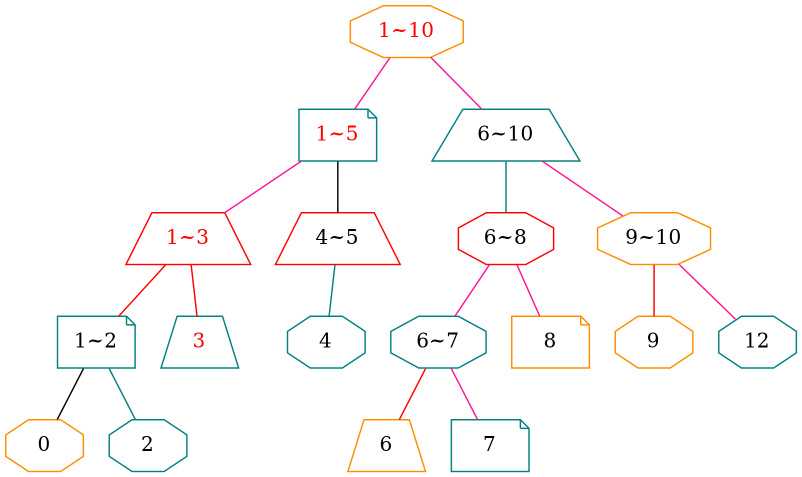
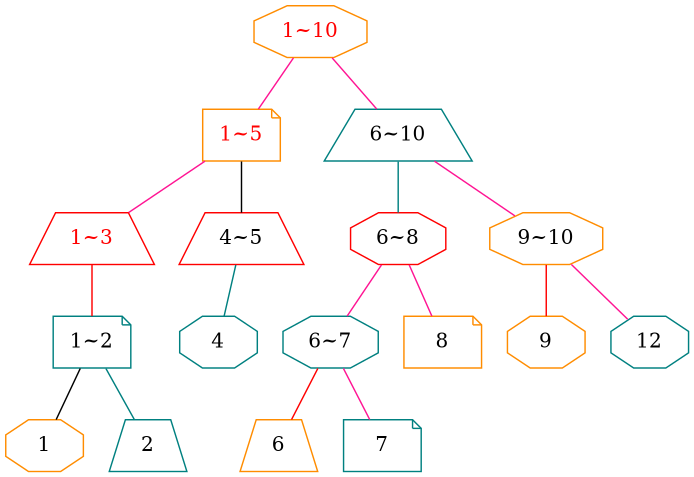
node "1~5": color teal -> darkorange
node "3": removed
node "0": label "0" -> "1"
node "2": shape octagon -> trapezium
